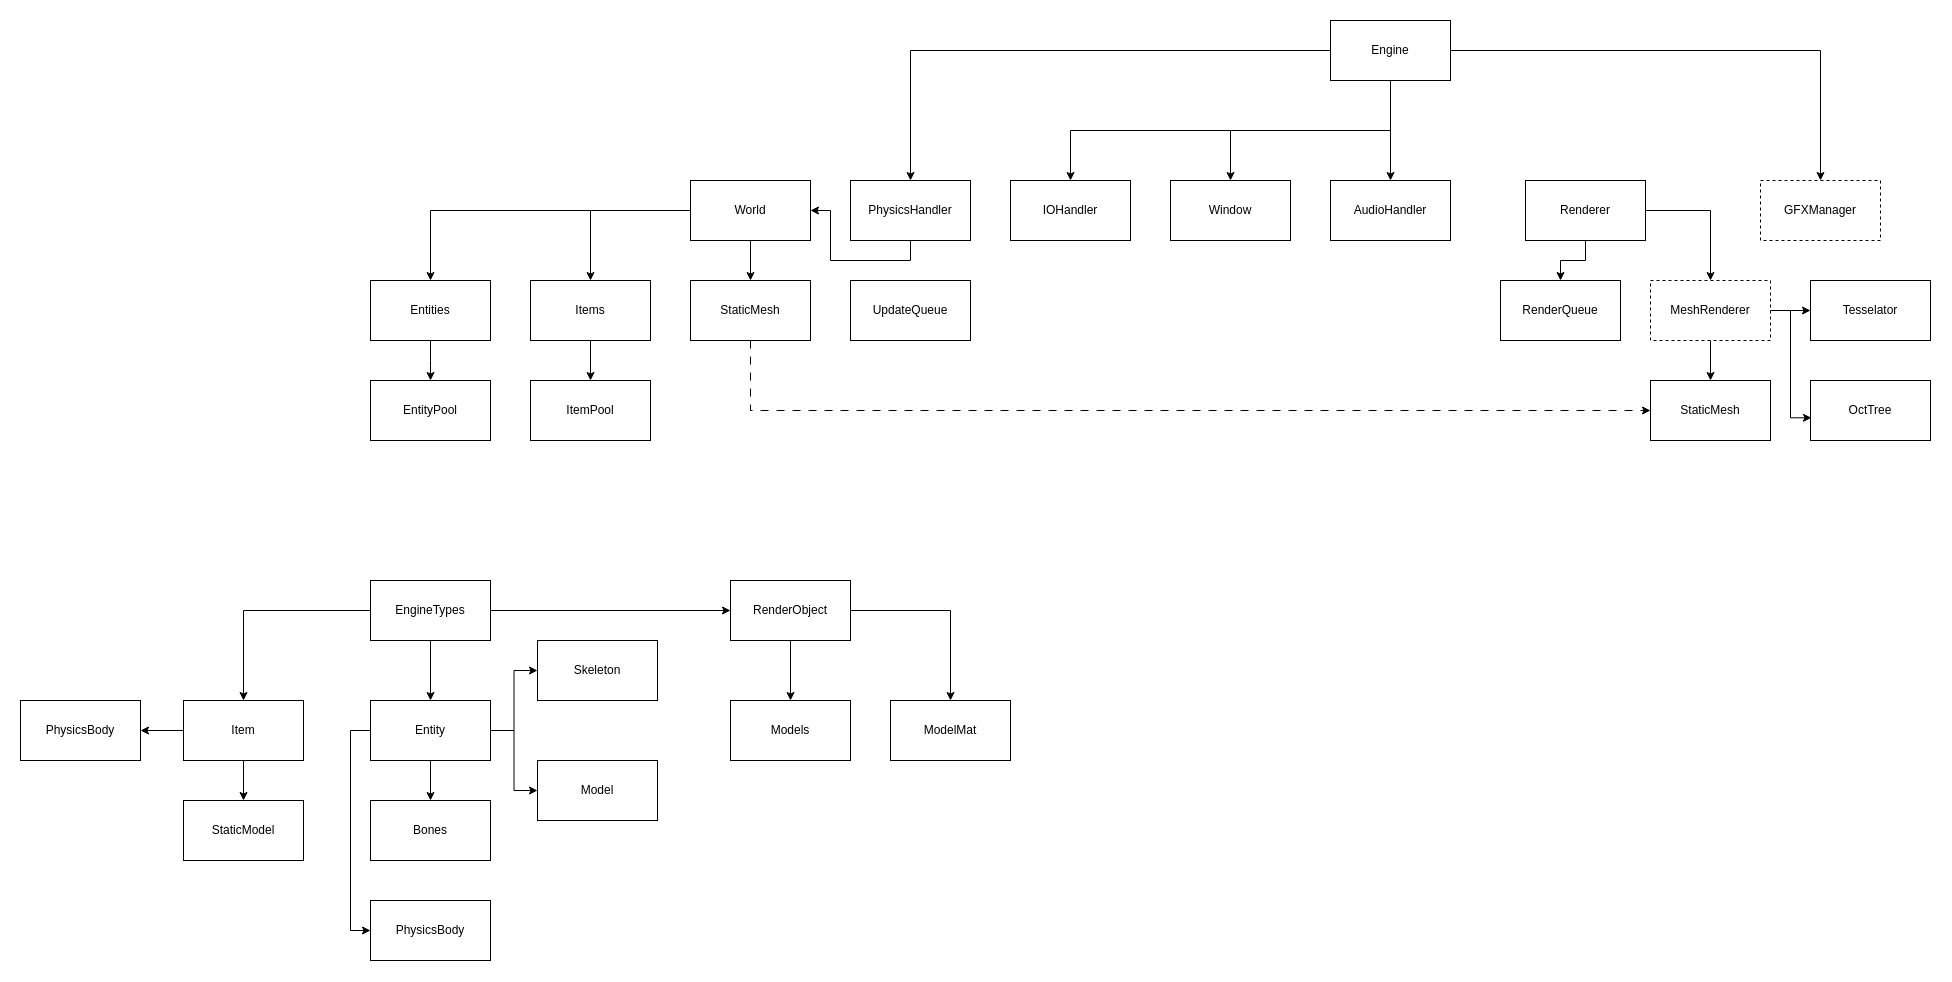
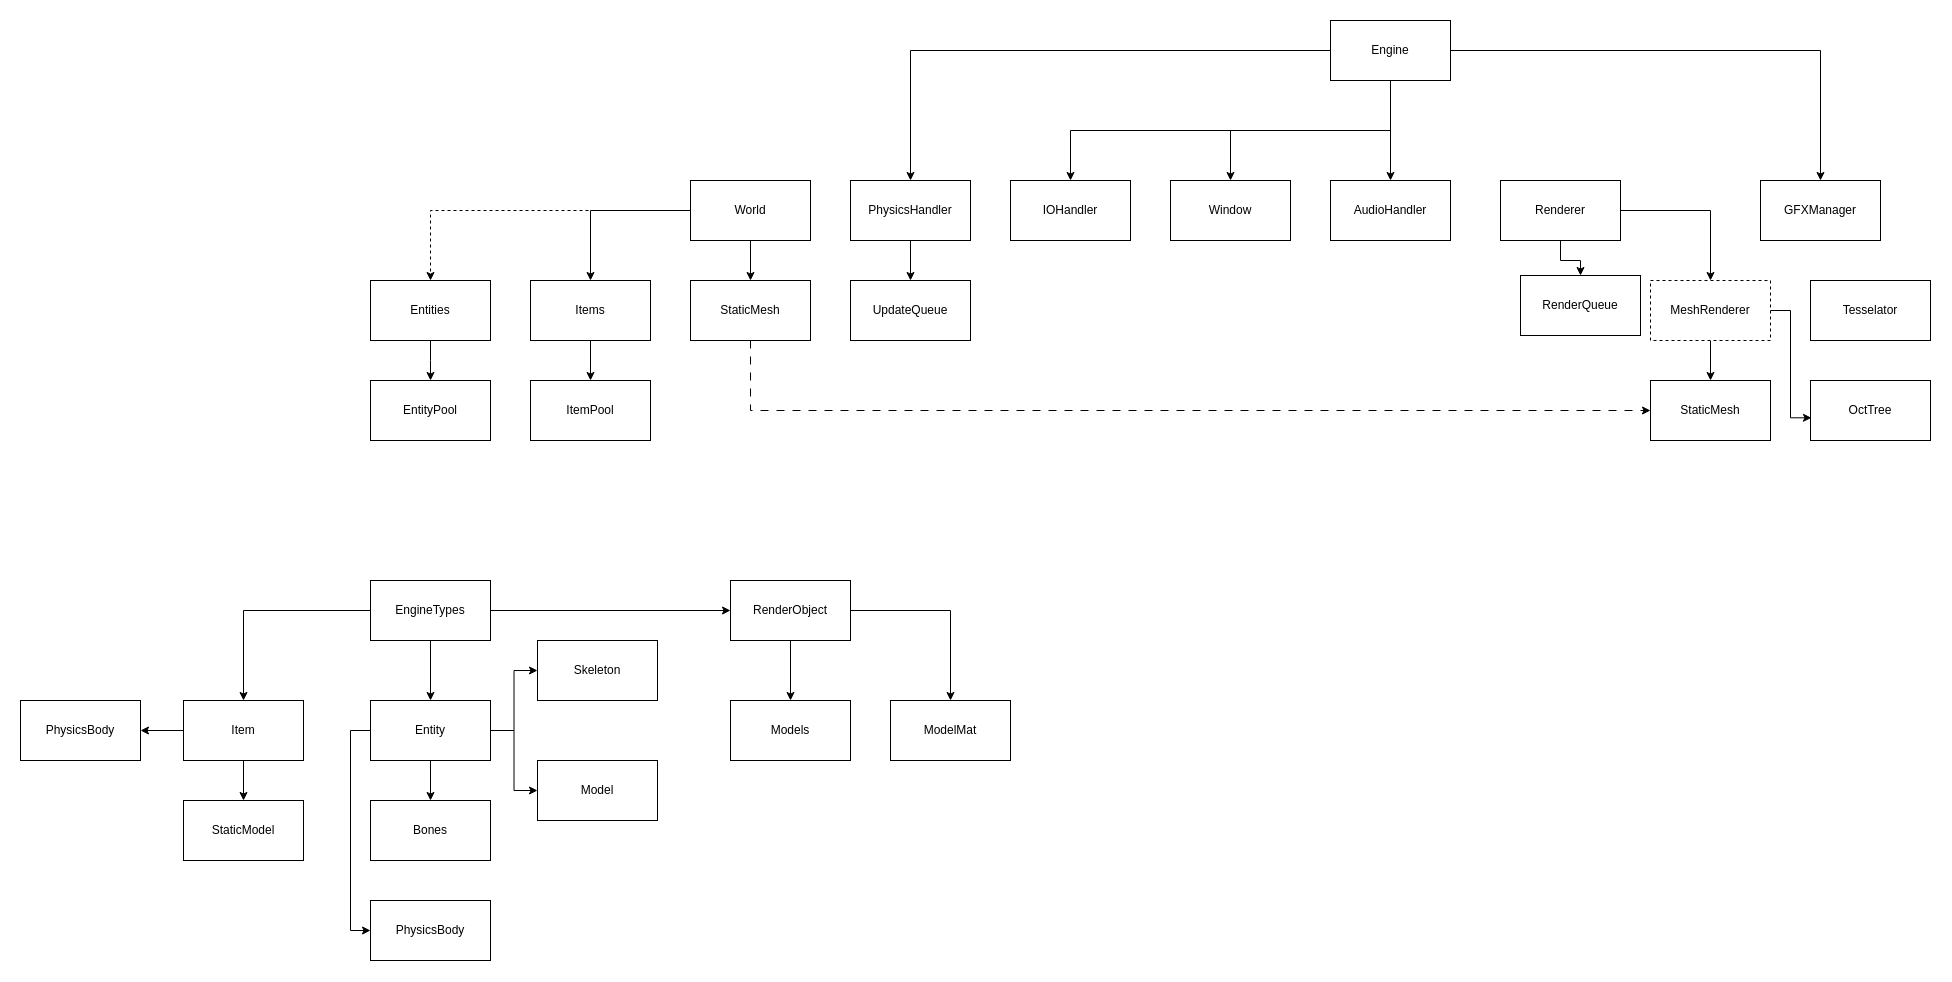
edge "World" -> "Entities": style solid -> dashed
node "Renderer": moved (1586, 211) -> (1561, 211)
node "GFXManager": style dashed -> solid
edge "PhysicsHandler" -> "World": now "PhysicsHandler" -> "UpdateQueue"
node "RenderQueue": moved (1561, 311) -> (1581, 306)
edge "MeshRenderer" -> "Tesselator": removed
